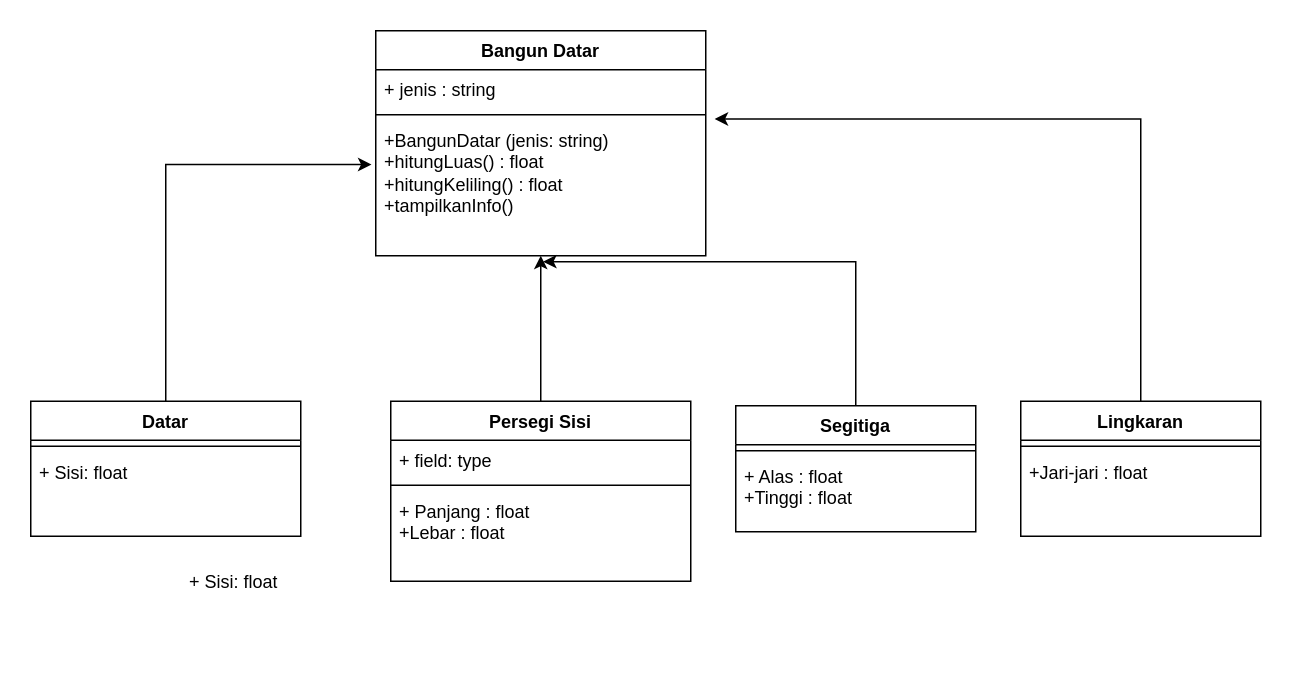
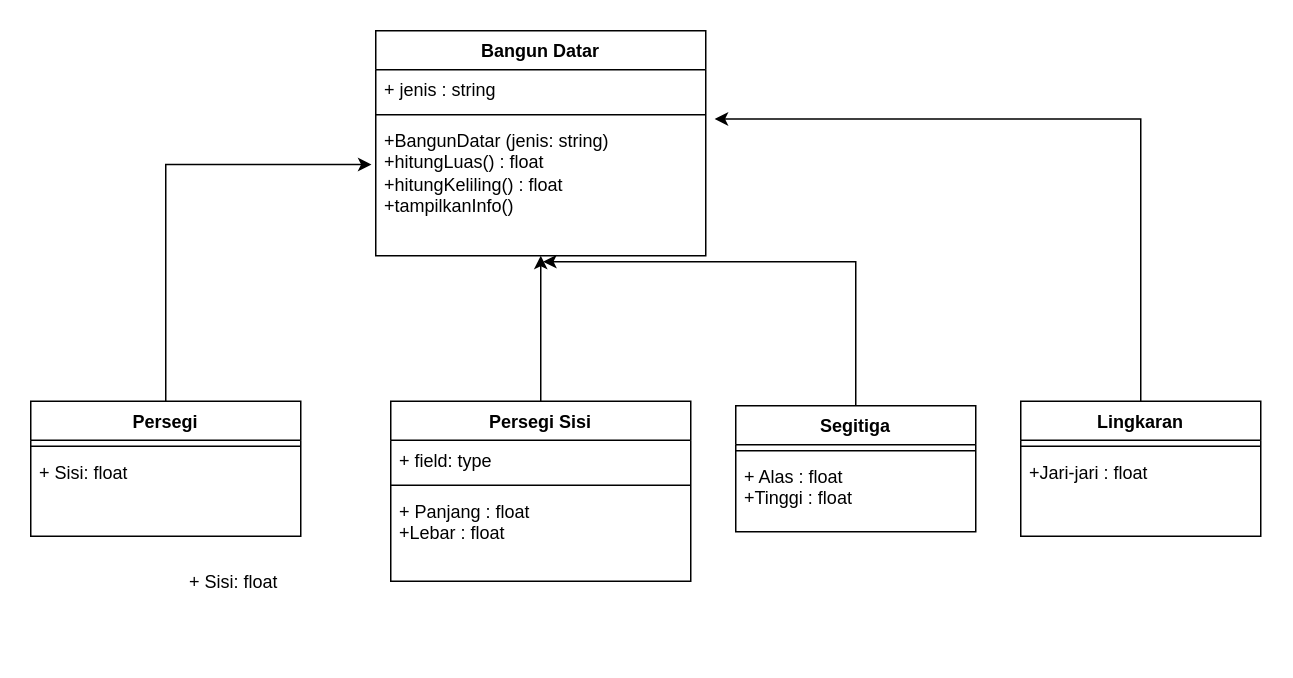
node "Datar": label "Datar" -> "Persegi"
